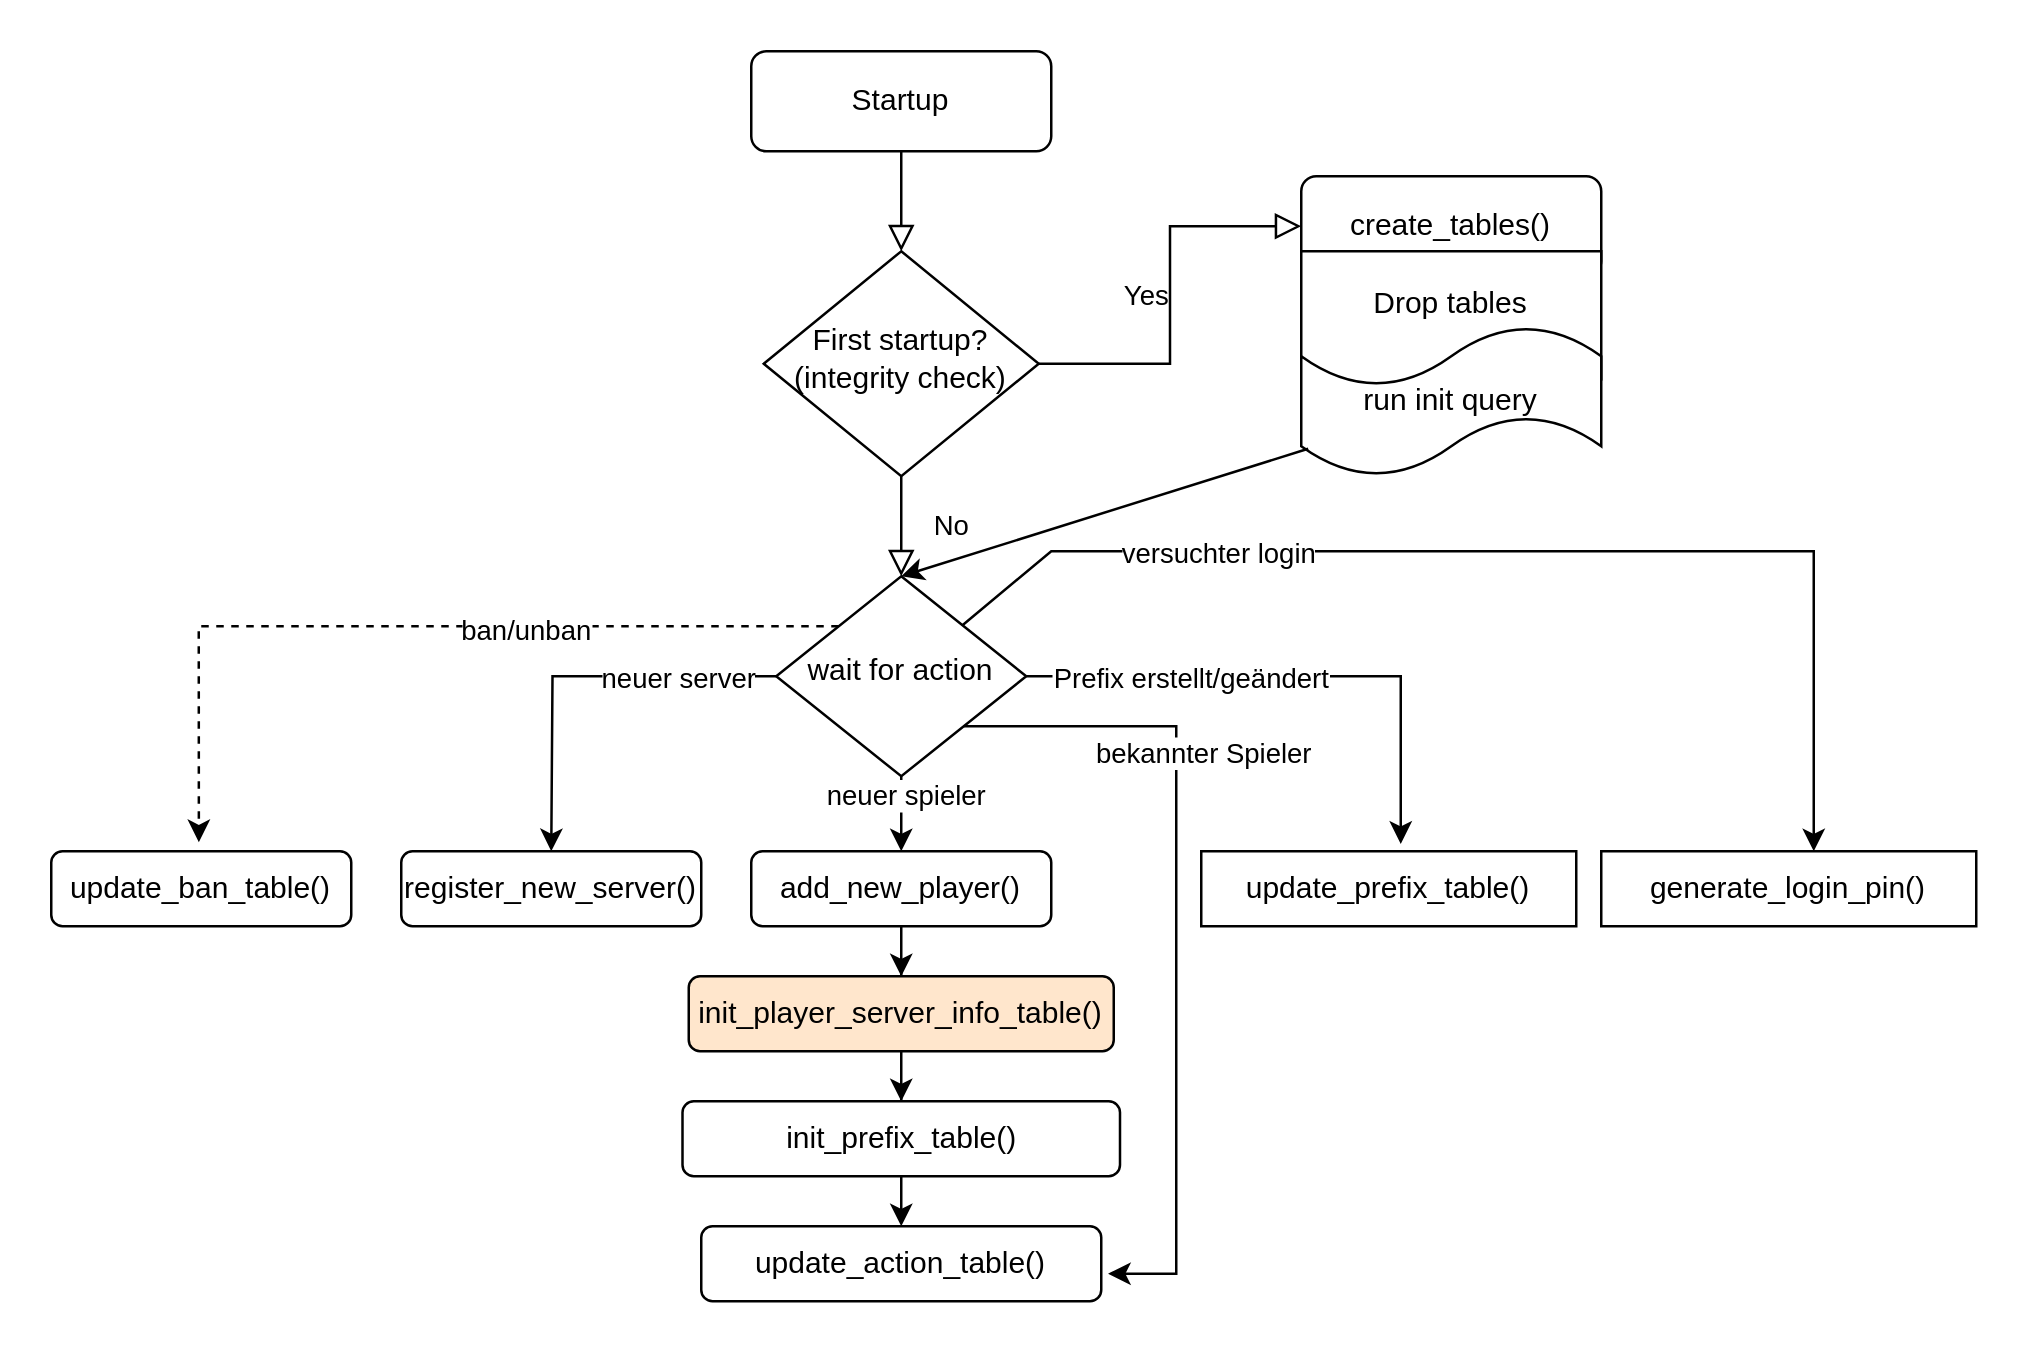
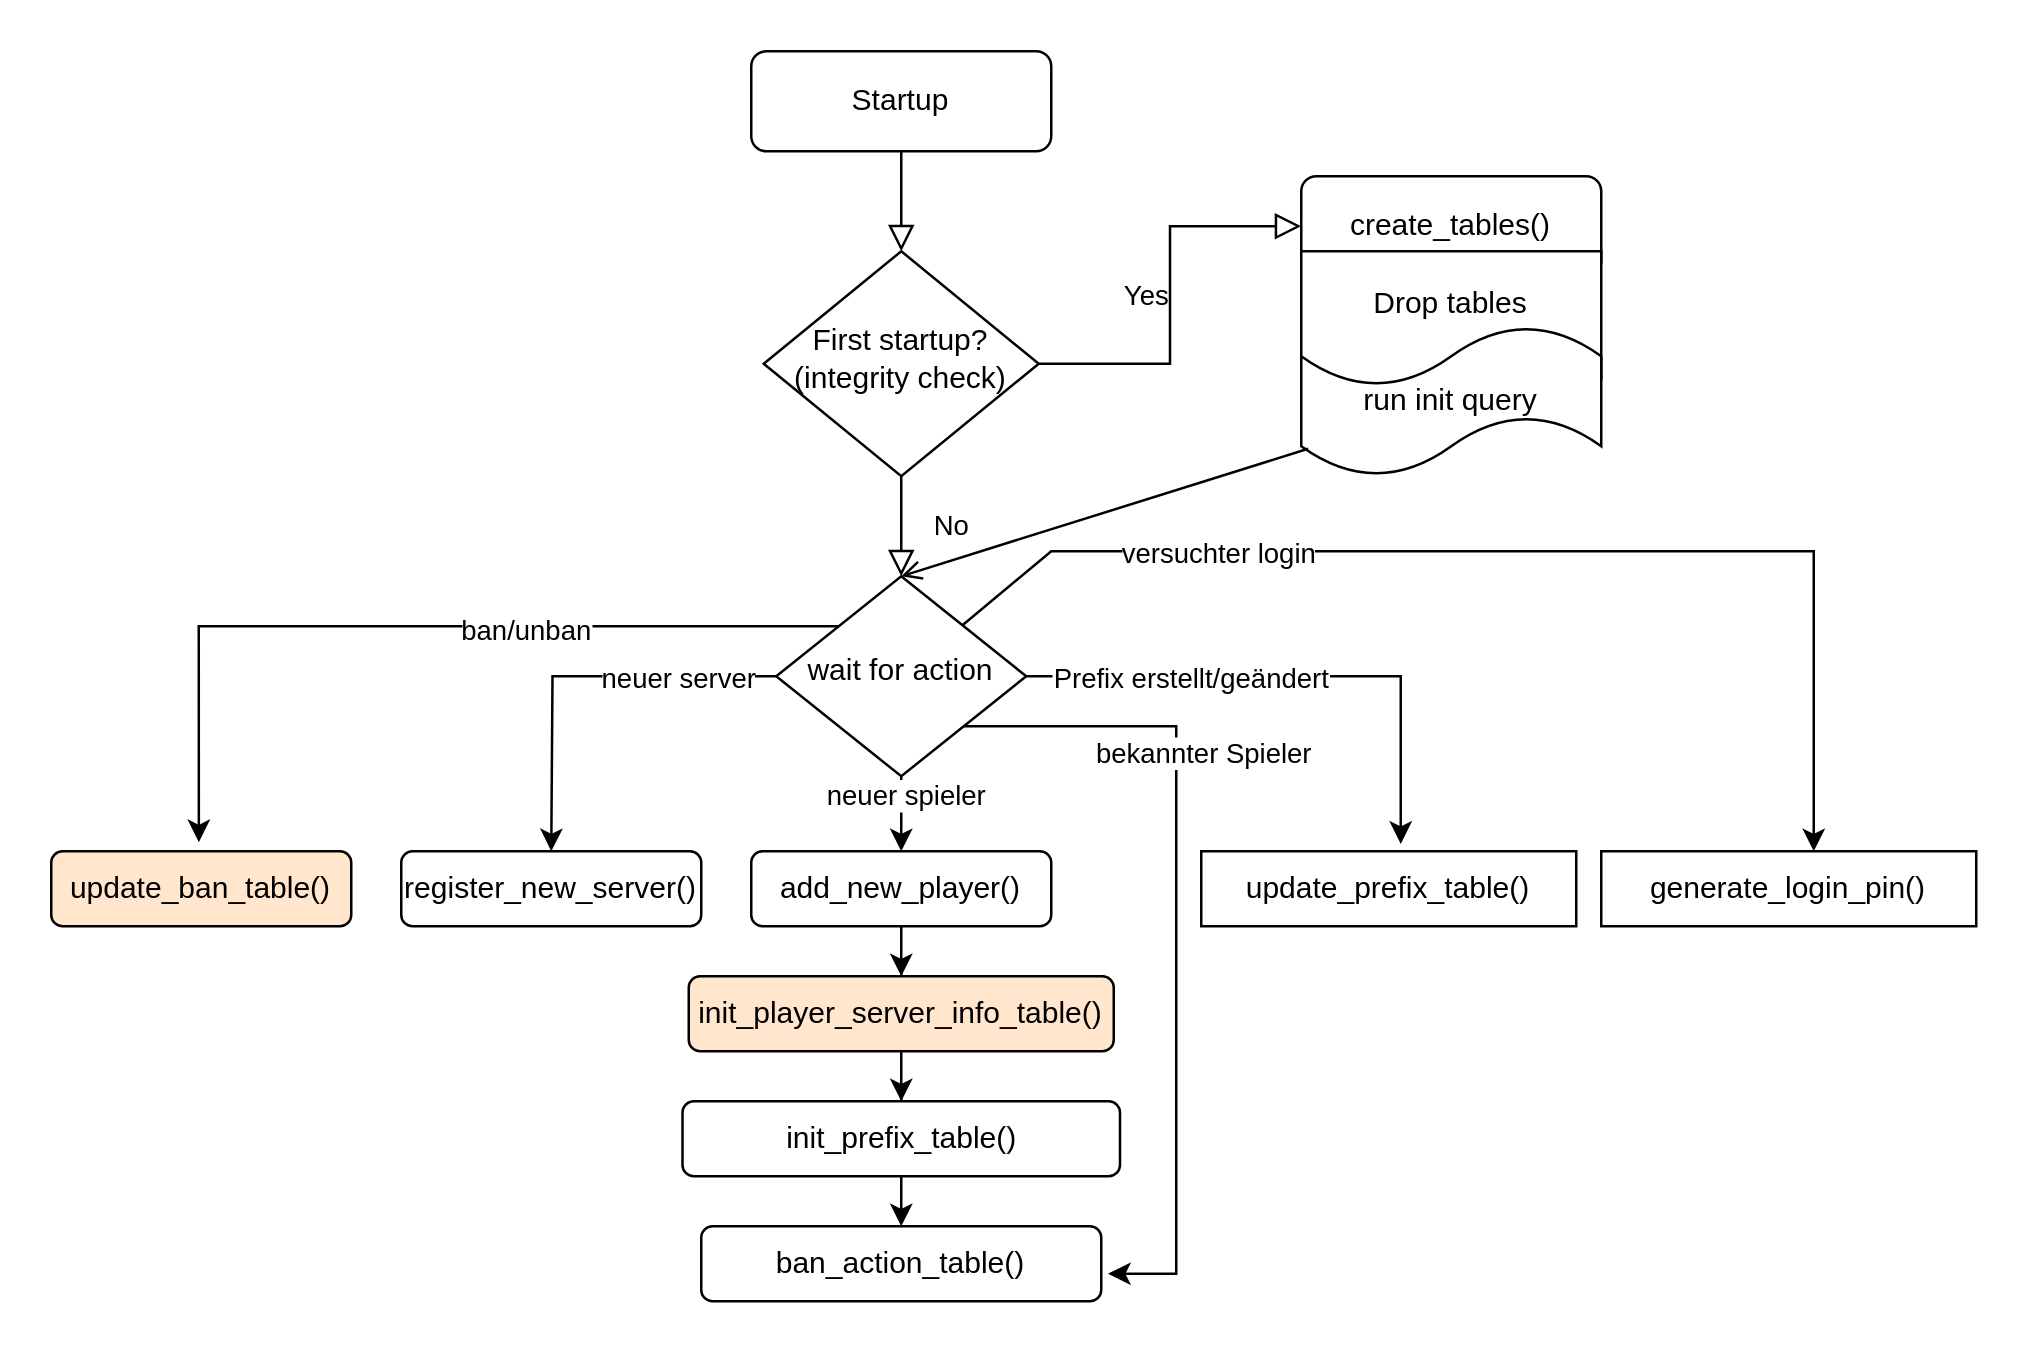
edge "run init query" -> "wait for action": arrowhead classic -> open
edge "wait for action" -> "update_ban_table()": style dashed -> solid
node "update_ban_table()": fillcolor #ffffff -> #ffe6cc
node "update_action_table()": label "update_action_table()" -> "ban_action_table()"
